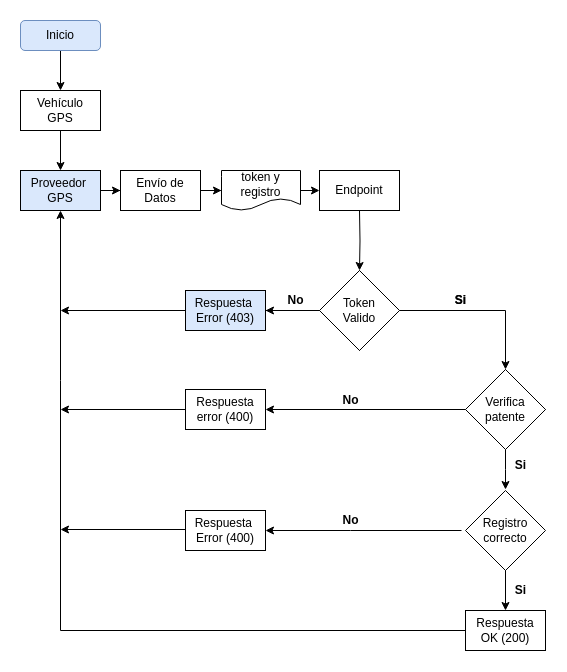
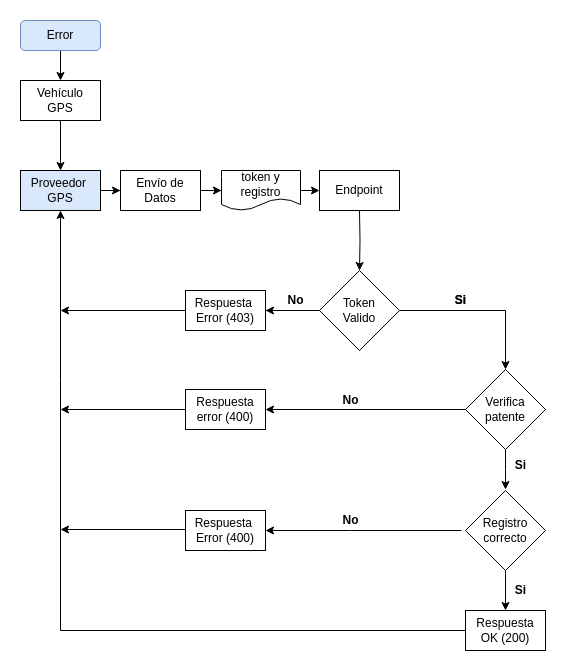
node "Inicio": label "Inicio" -> "Error"
node "Vehículo GPS": moved (61, 111) -> (61, 101)
node "Respuesta Error (403)": fillcolor #dae8fc -> #ffffff
